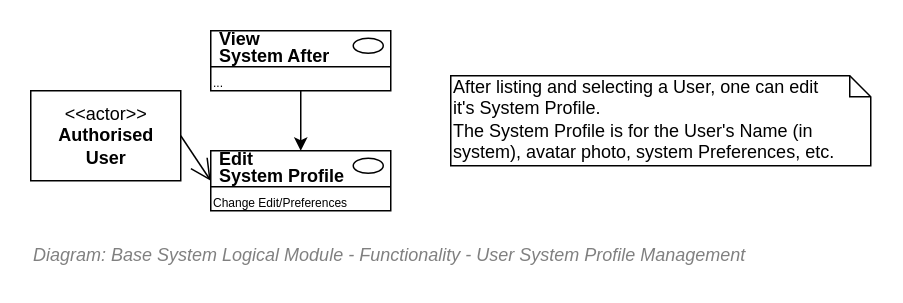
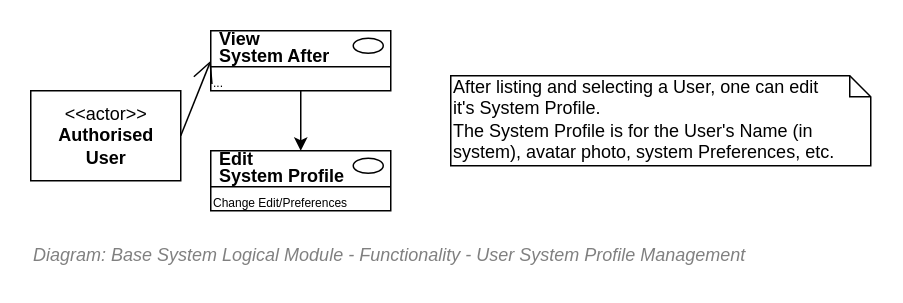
edge "<<actor>> Authorised User" -> "View System After": added
edge "<<actor>> Authorised User" -> "Edit System Profile": removed
